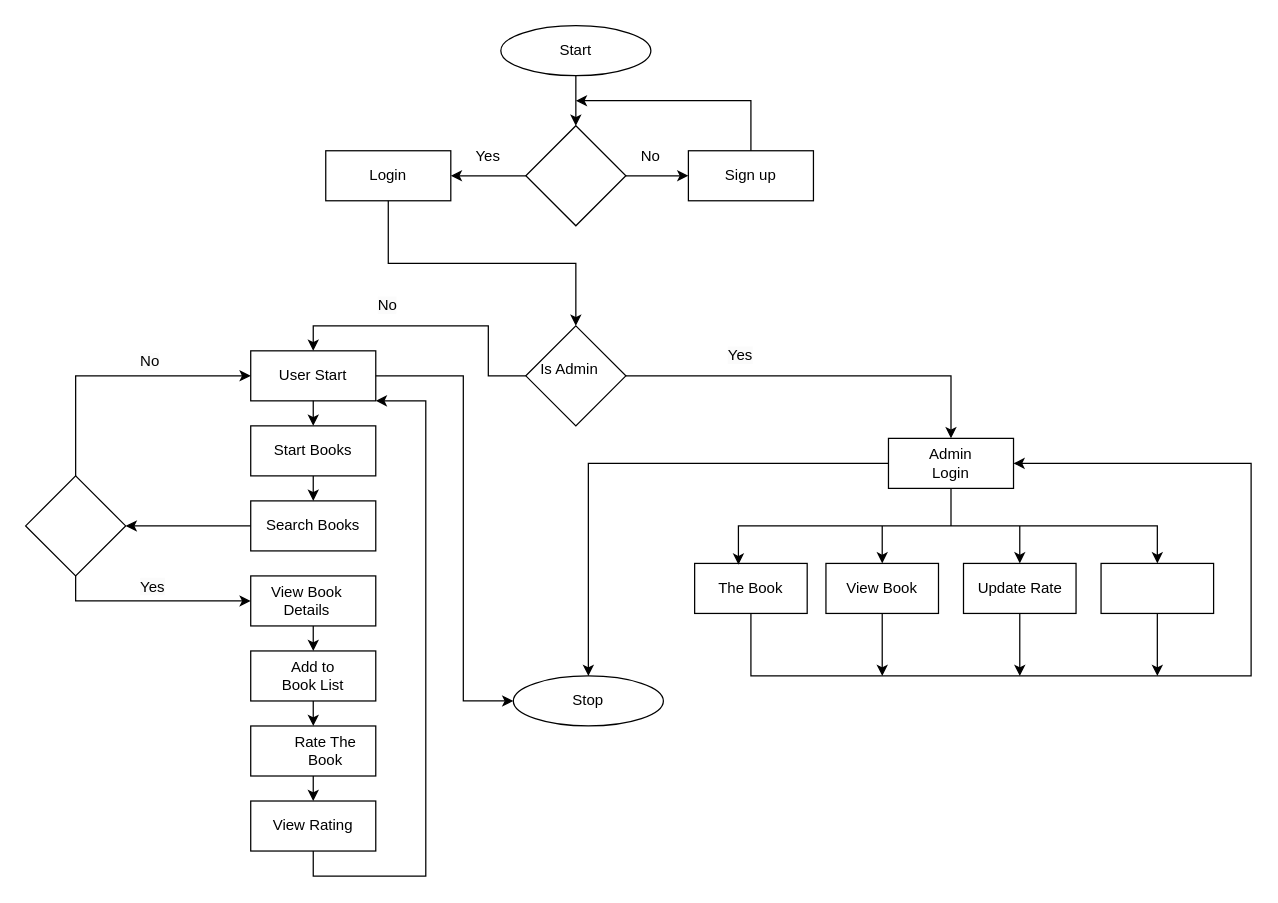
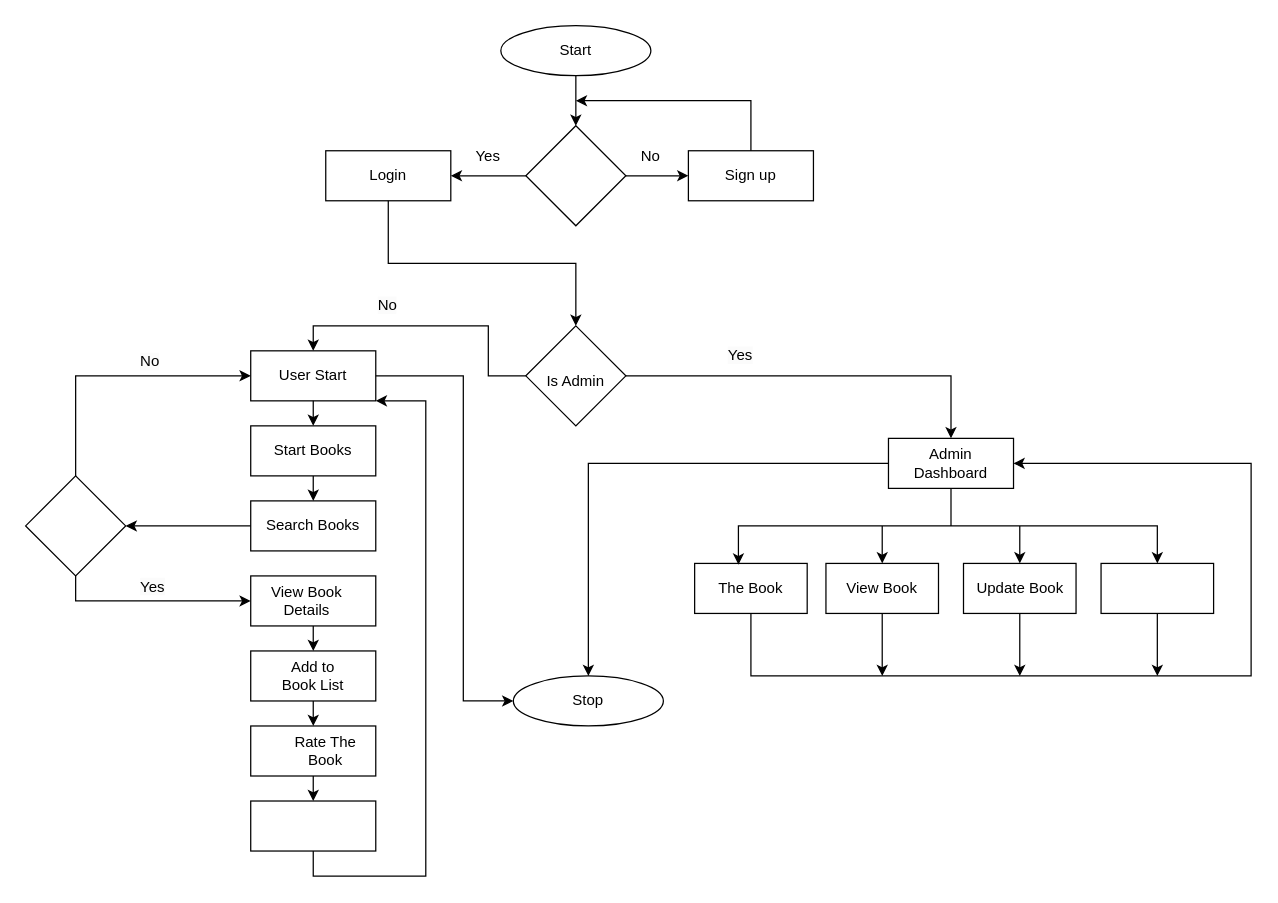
node "Is Admin": moved (569, 369) -> (576, 382)
node "Admin Login": label "Admin Login" -> "Admin Dashboard"
node "Update Rate": label "Update Rate" -> "Update Book"
node "View Rating": removed
